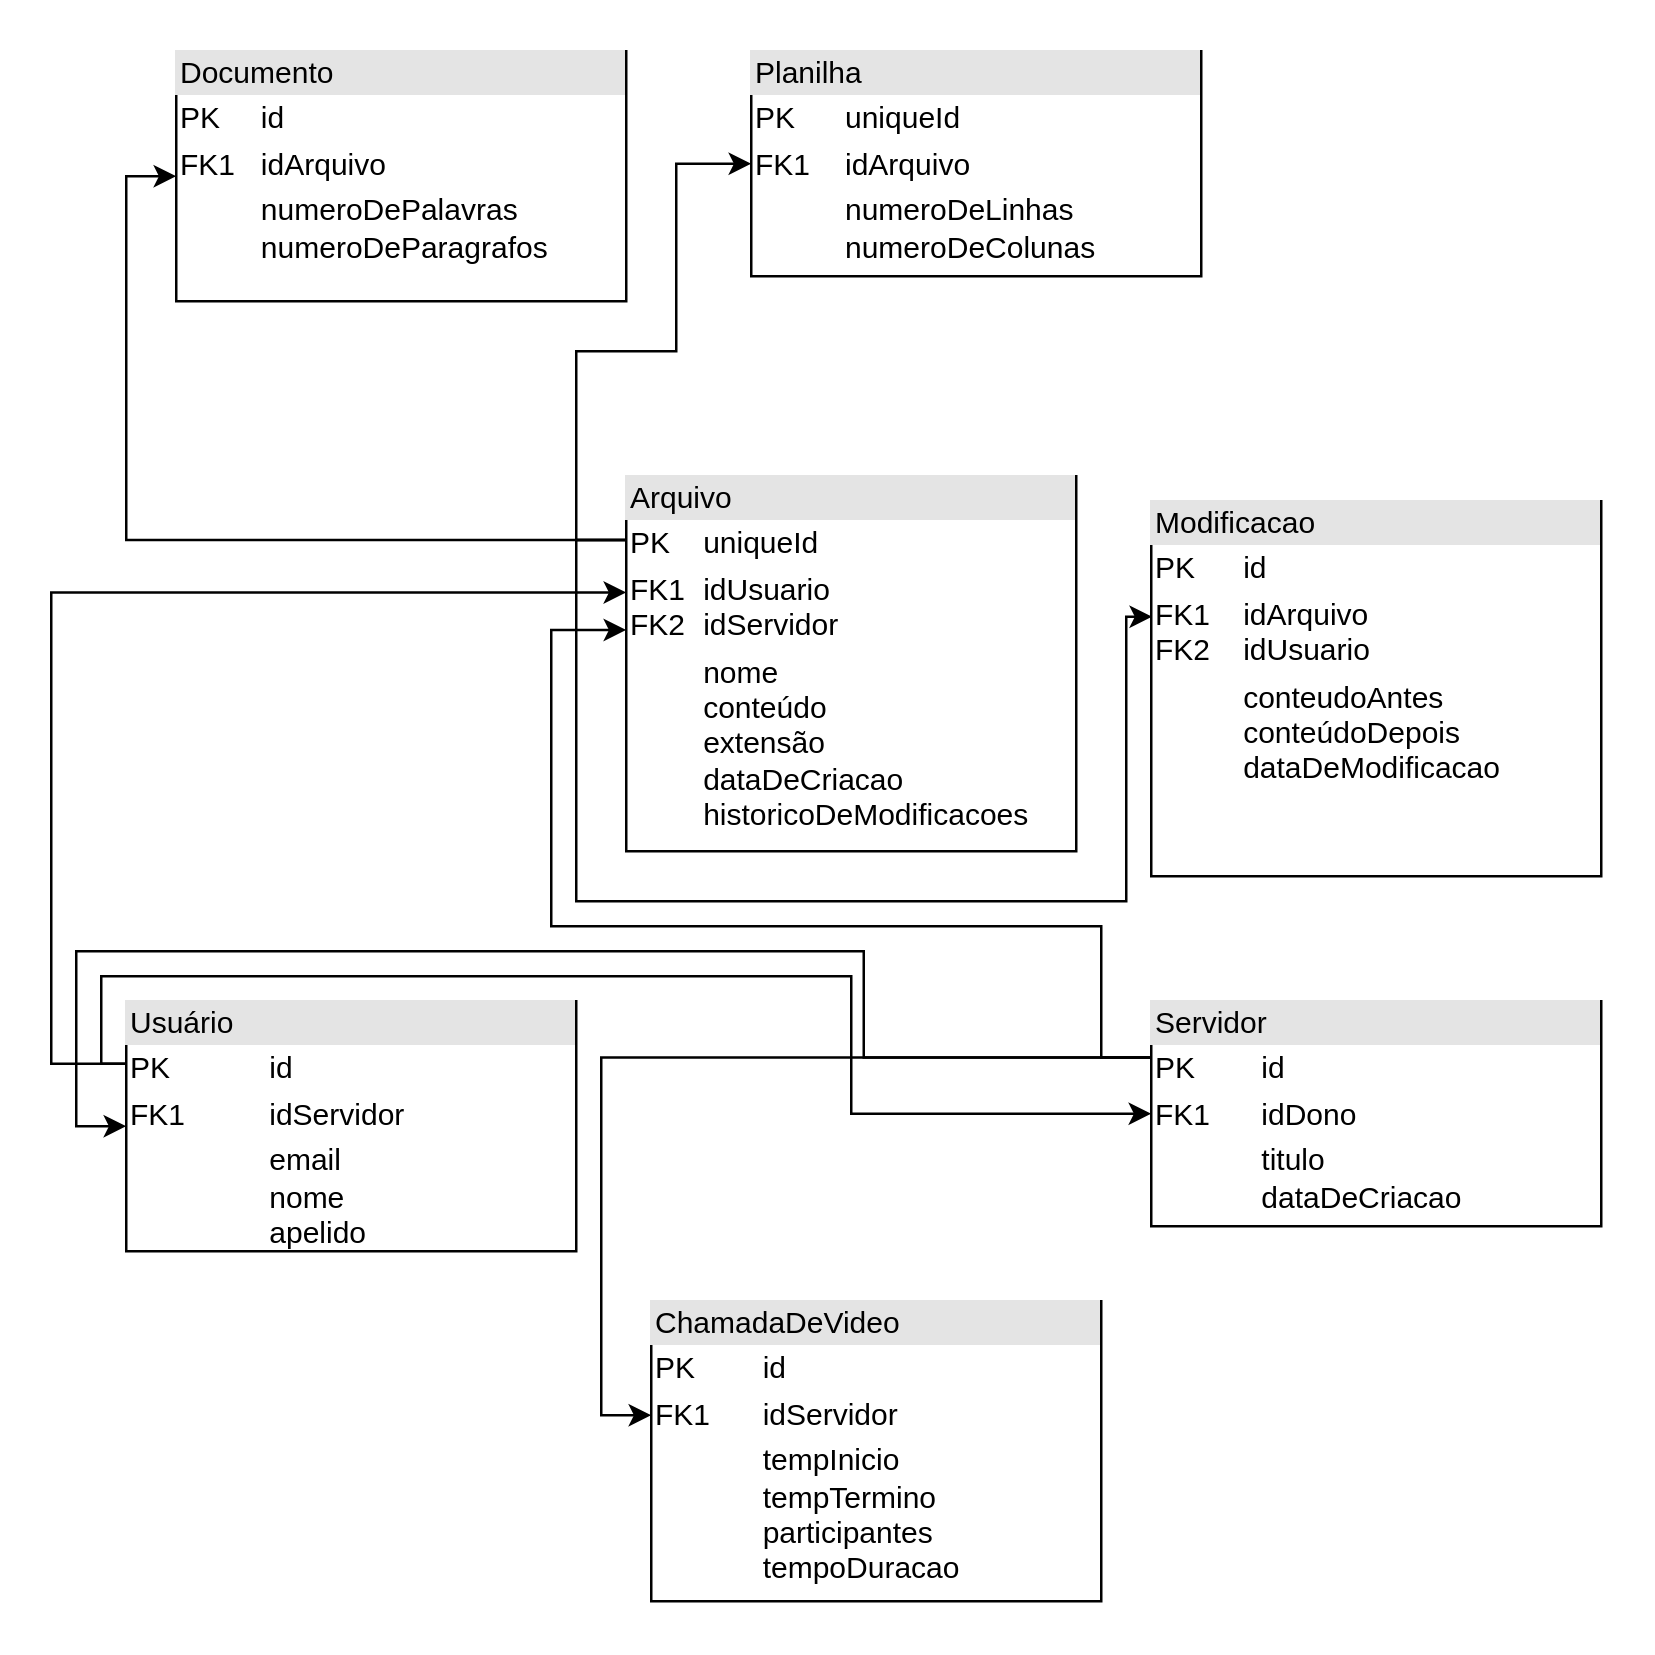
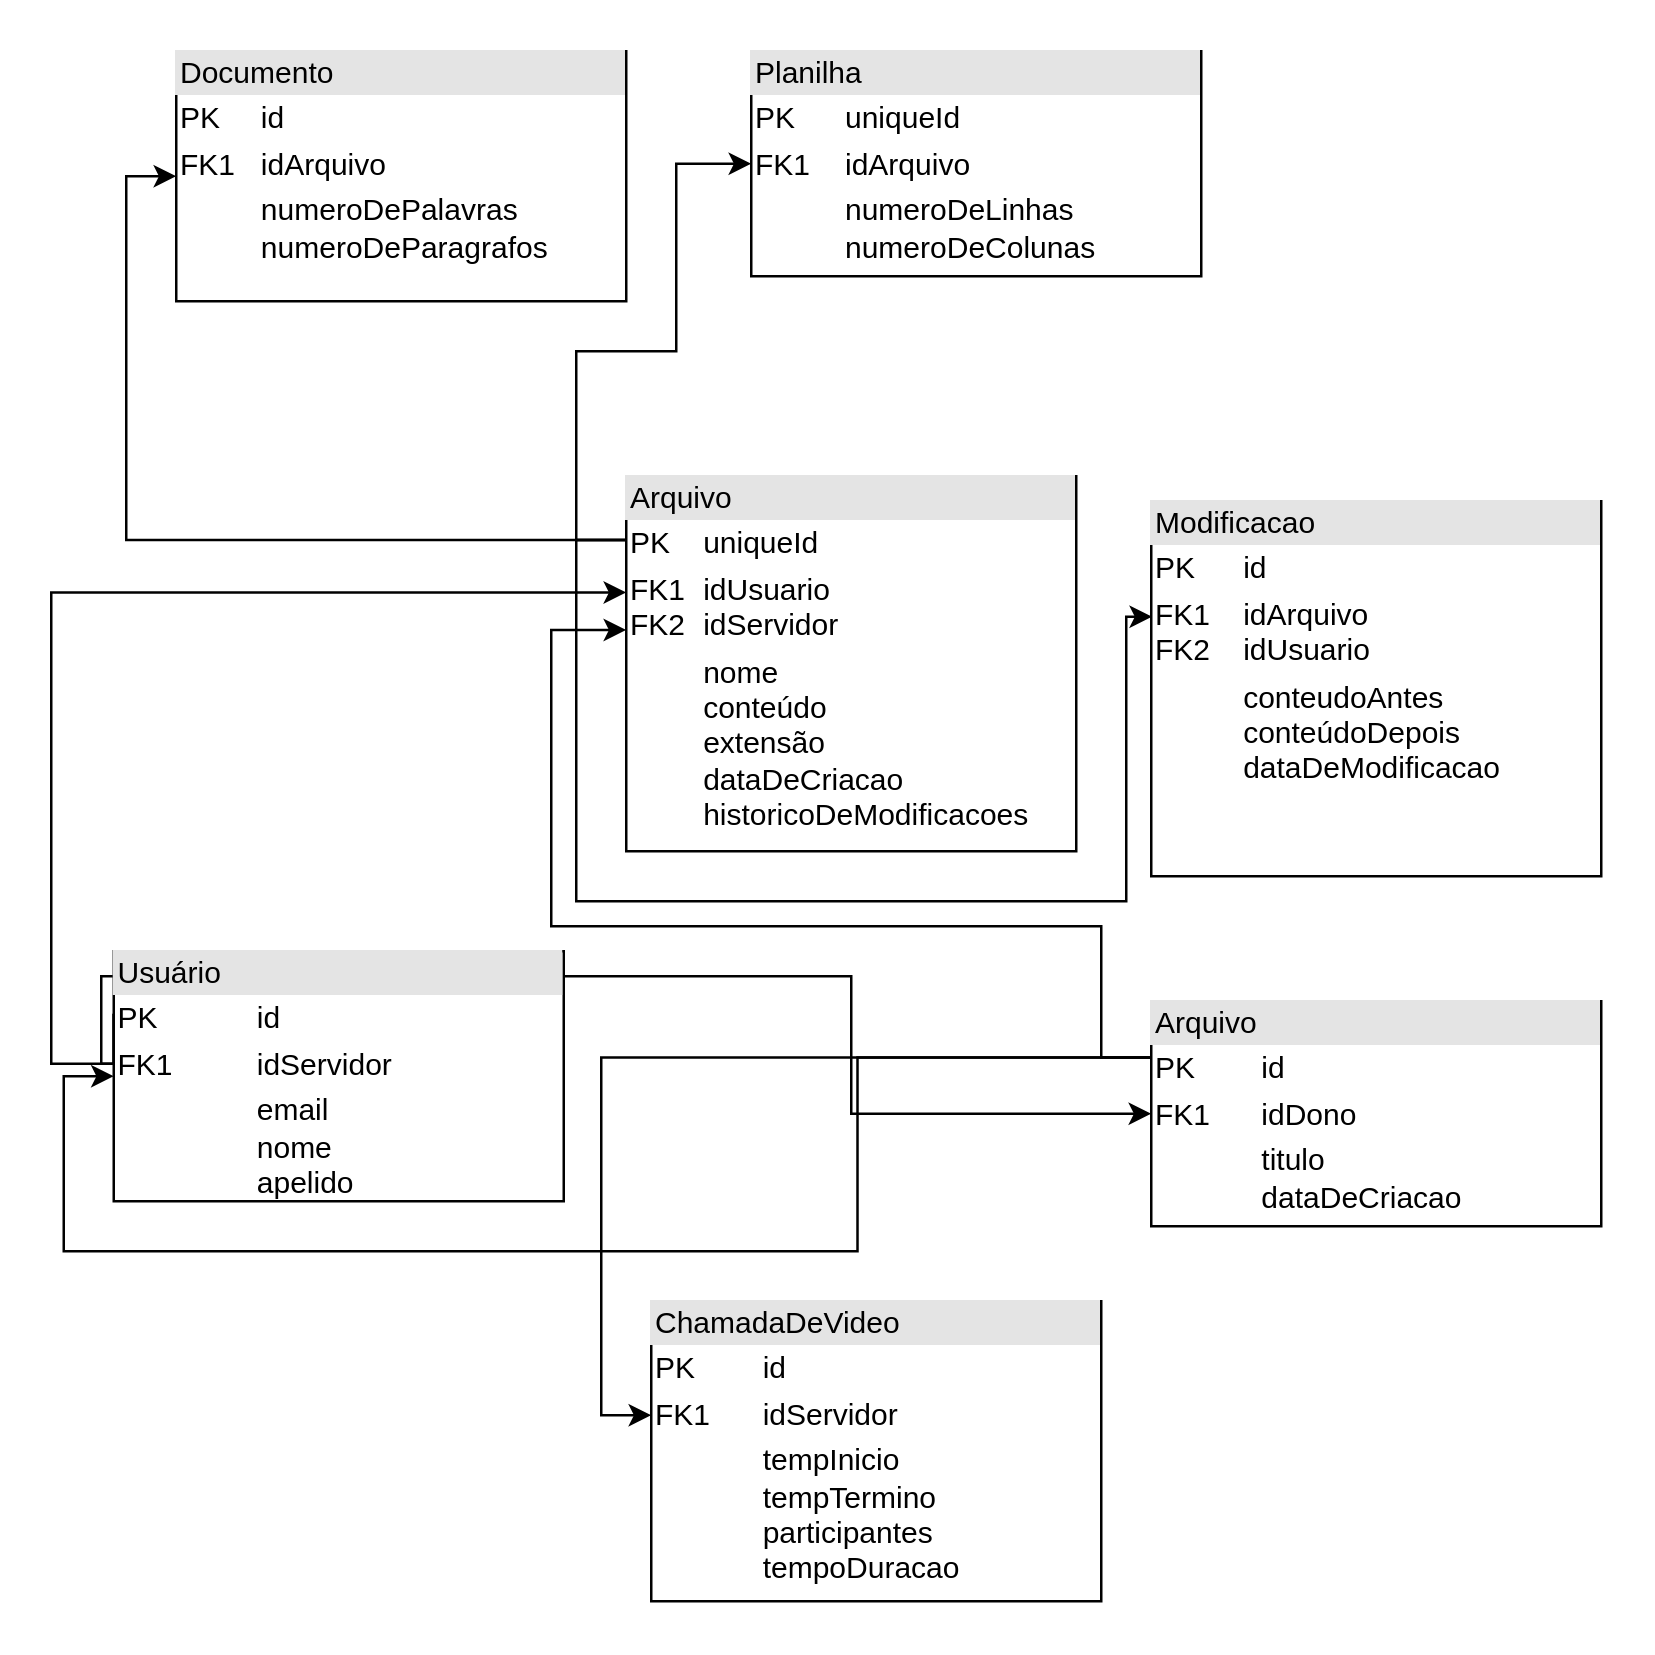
node "Servidor PK id FK1 idDono titulo dataDeCriacao": label "Servidor PK id FK1 idDono titulo dataDeCriacao" -> "Arquivo PK id FK1 idDono titulo dataDeCriacao"
node "Usuário PK id FK1 idServidor email nome apelido": moved (351, 1126) -> (339, 1076)
